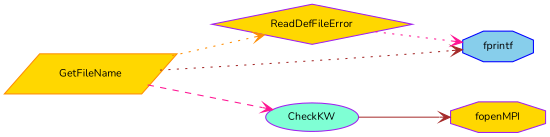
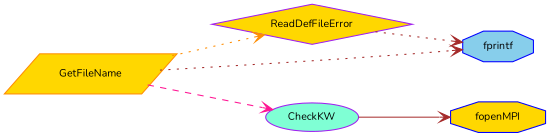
edge "ReadDefFileError" -> "fprintf": color deeppink -> brown
node "fopenMPI": color purple -> blue
